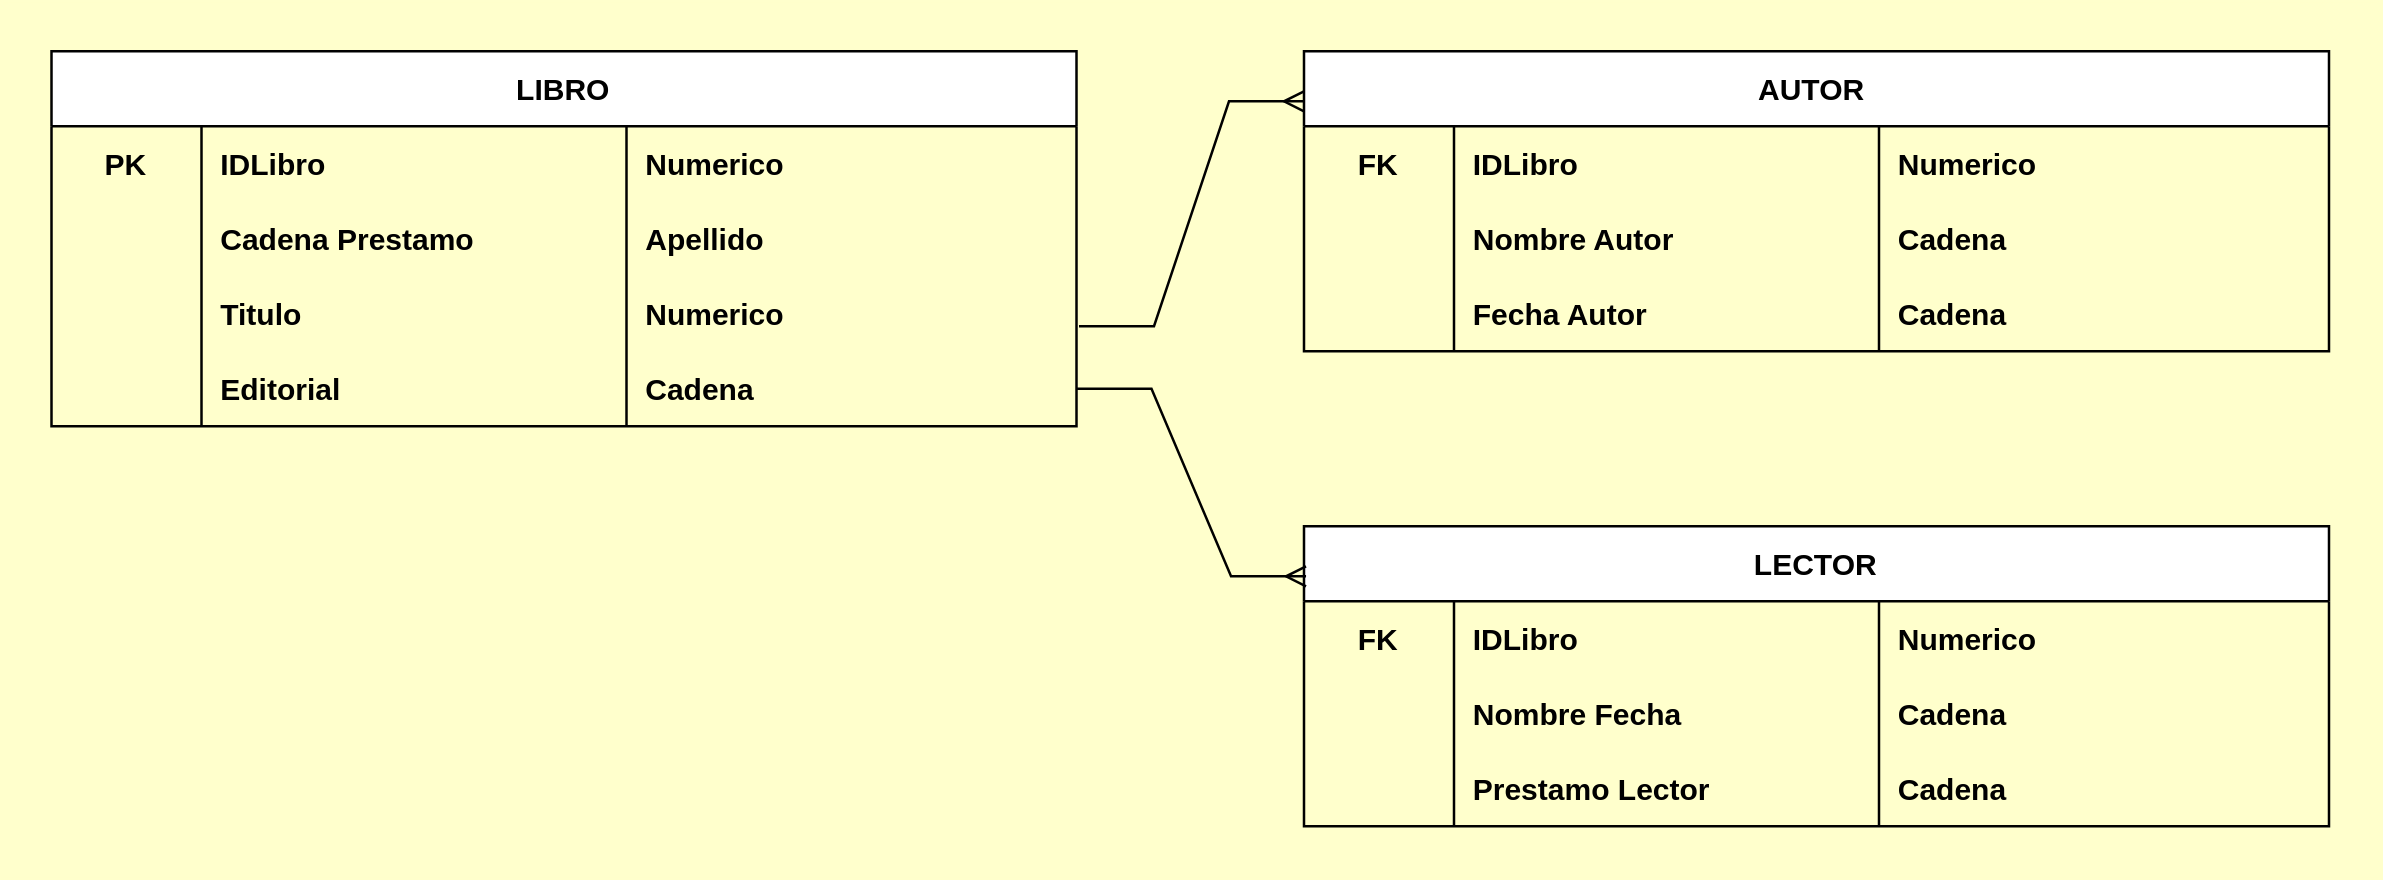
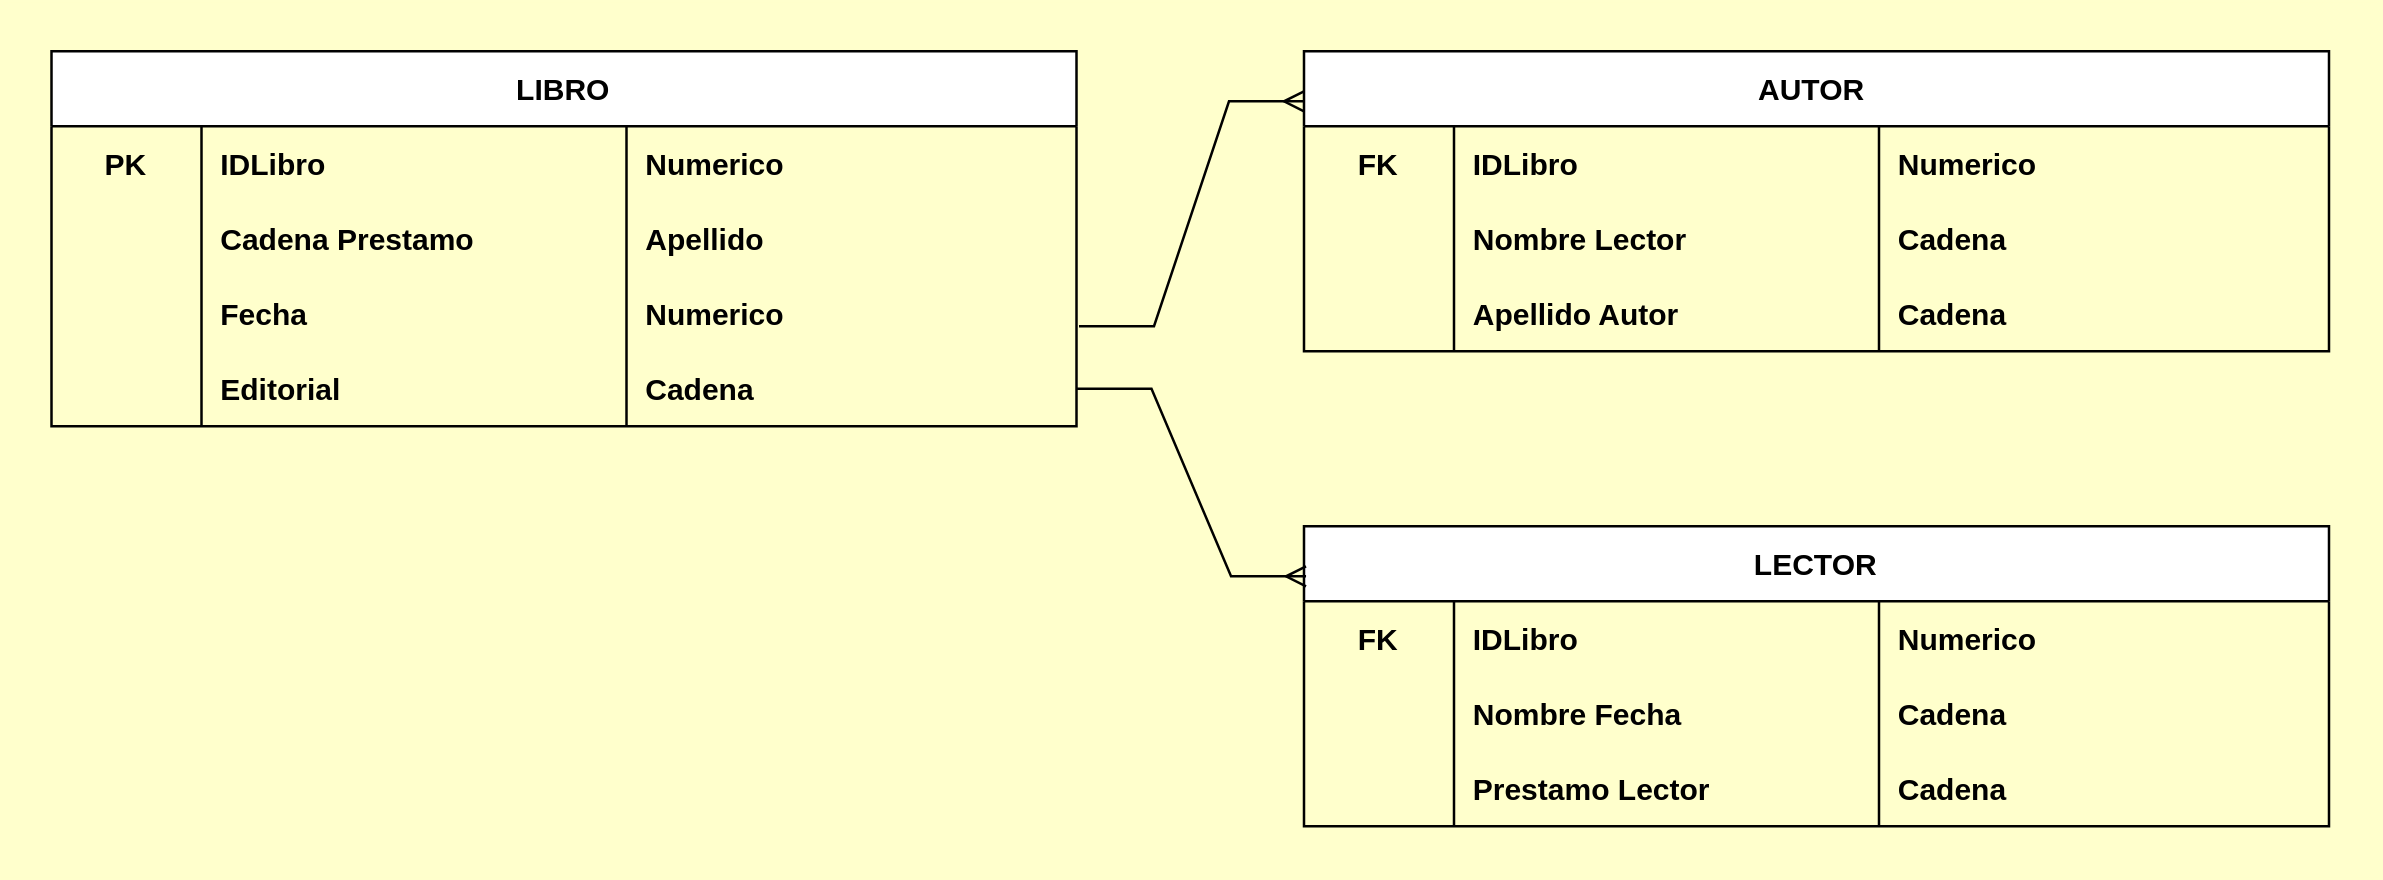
node "Nombre Autor": label "Nombre Autor" -> "Nombre Lector"
node "Titulo": label "Titulo" -> "Fecha"
node "Fecha Autor": label "Fecha Autor" -> "Apellido Autor"
